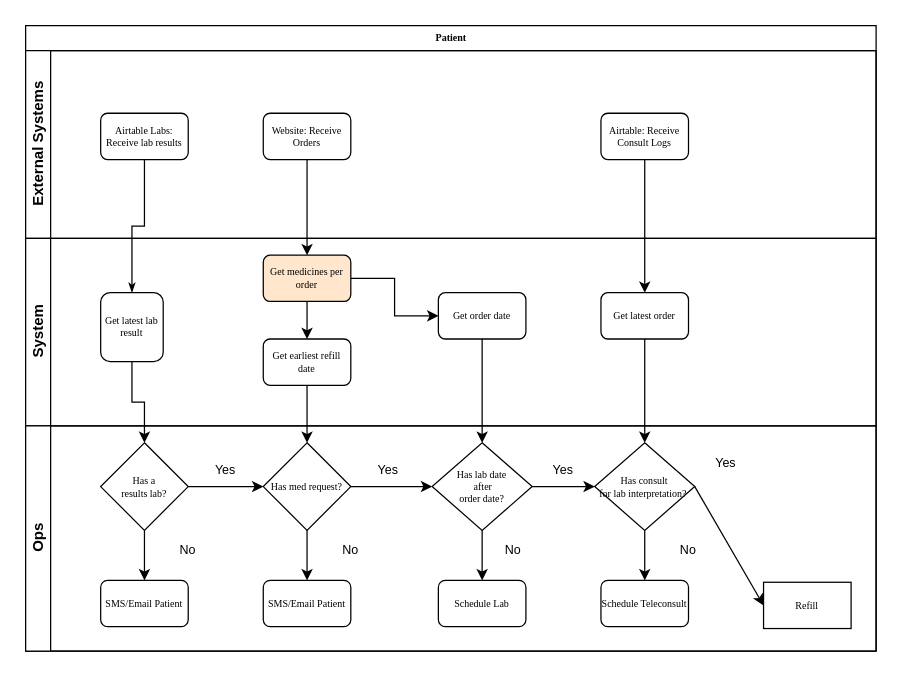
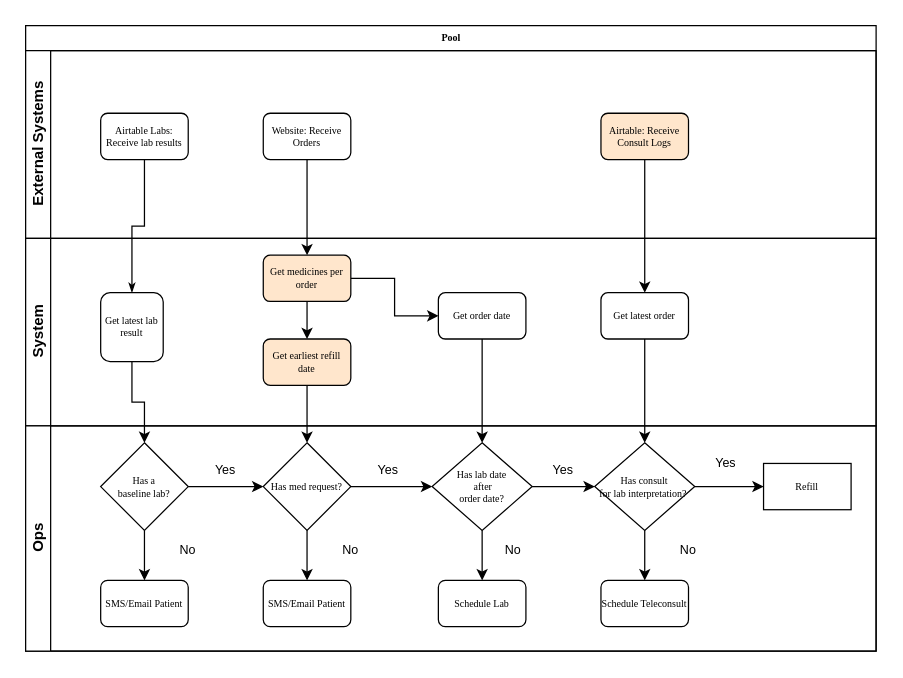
node "Patient": label "Patient" -> "Pool"
node "Airtable: Receive Consult Logs": fillcolor #ffffff -> #ffe6cc
node "Get earliest refill date": fillcolor #ffffff -> #ffe6cc
node "Has a results lab?": label "Has a results lab?" -> "Has a baseline lab?"
node "Refill": moved (807, 605) -> (807, 486)
